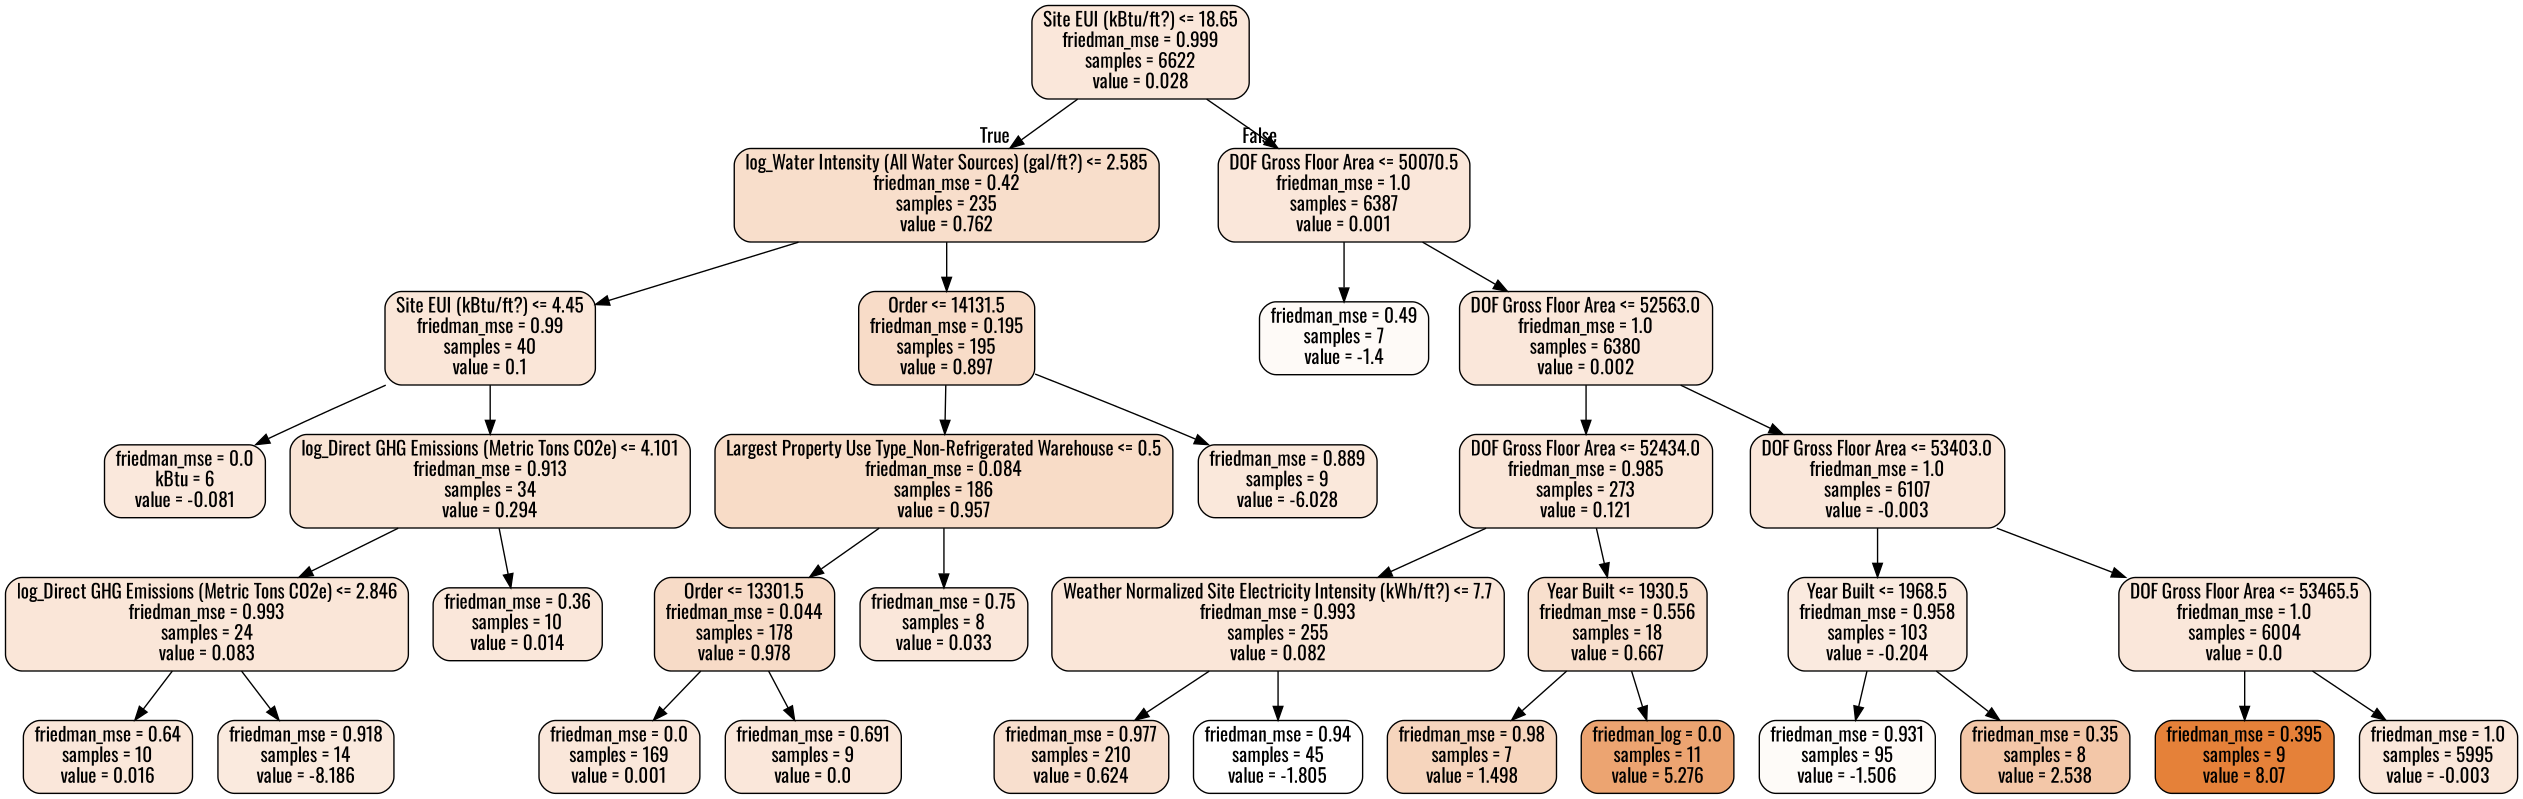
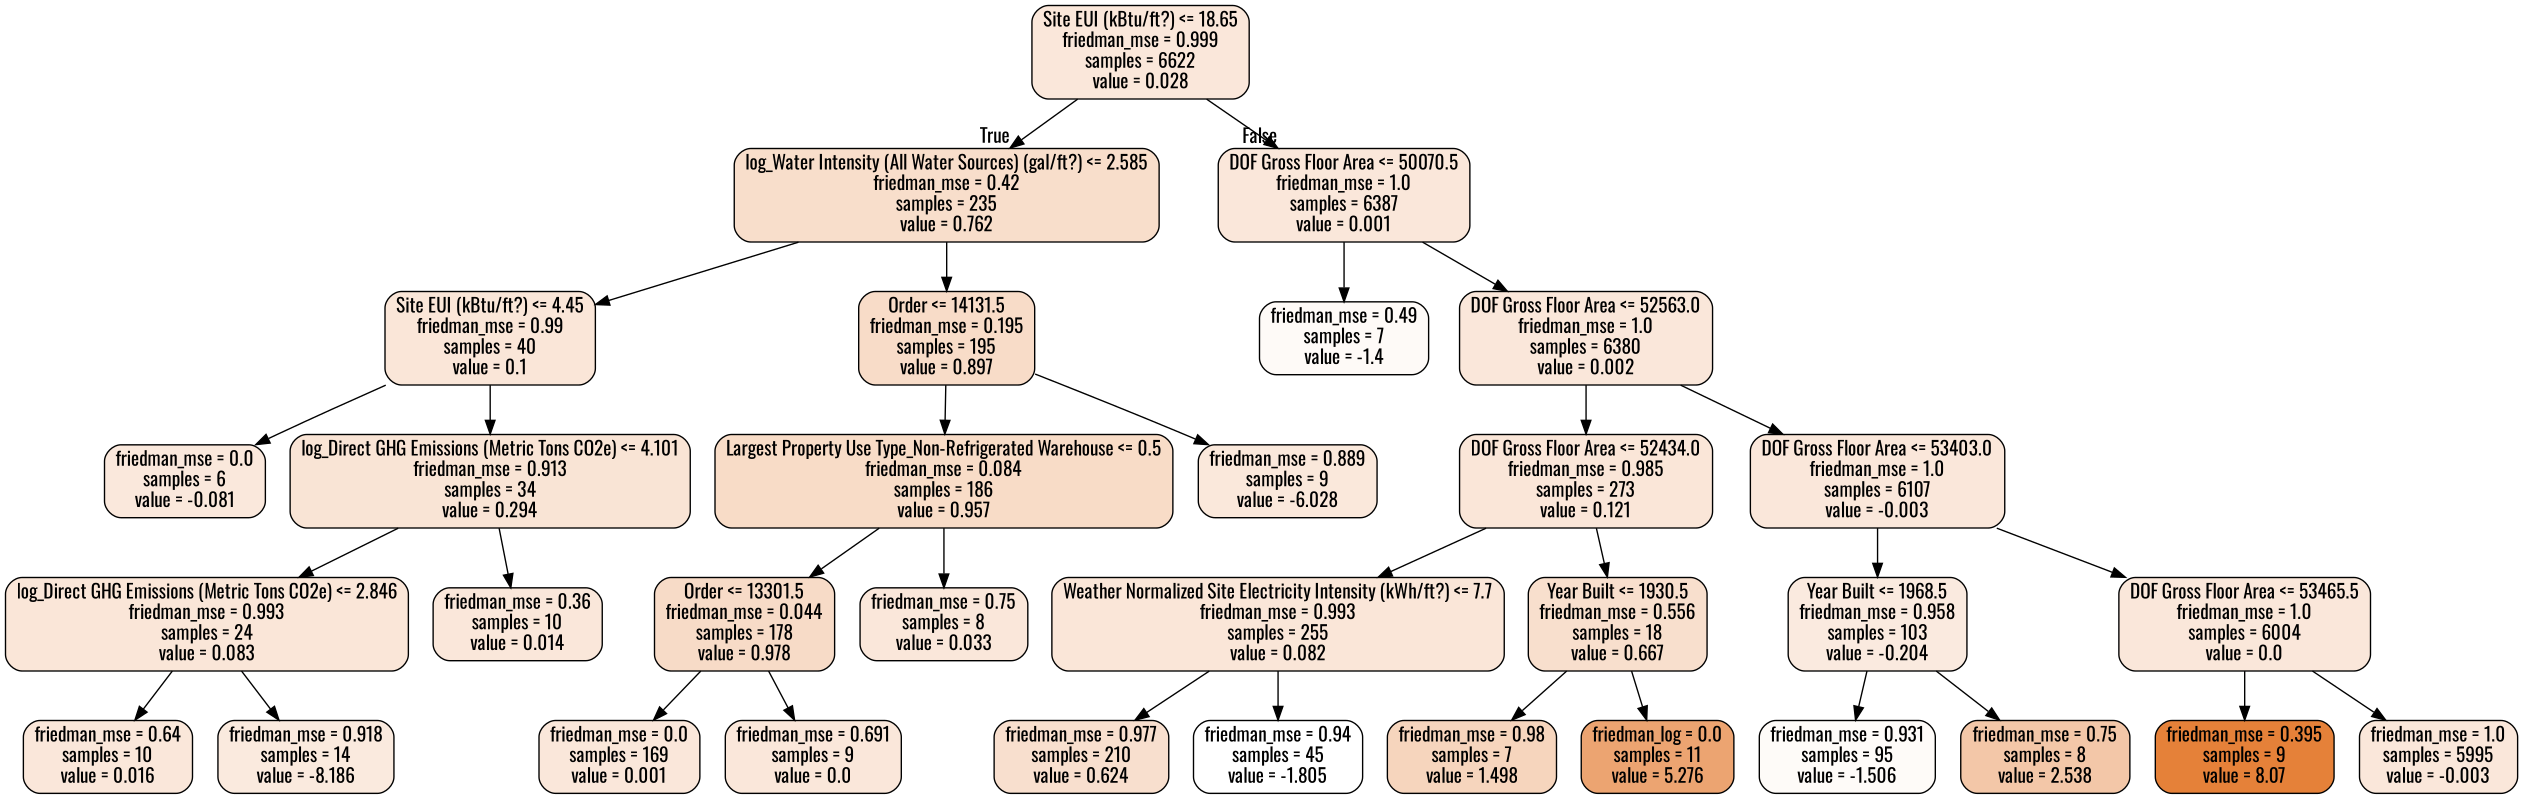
node "friedman_mse = 0.0 kBtu = 6 value = -0.081": label "friedman_mse = 0.0 kBtu = 6 value = -0.081" -> "friedman_mse = 0.0 samples = 6 value = -0.081"
node "friedman_mse = 0.35 samples = 8 value = 2.538": label "friedman_mse = 0.35 samples = 8 value = 2.538" -> "friedman_mse = 0.75 samples = 8 value = 2.538"
